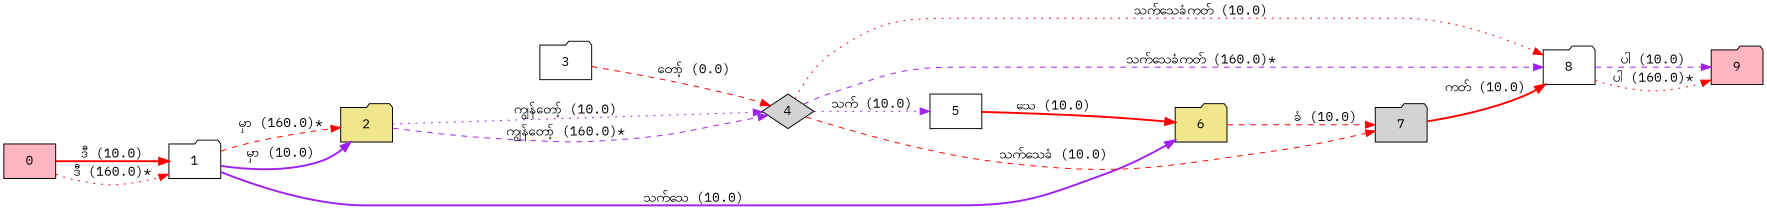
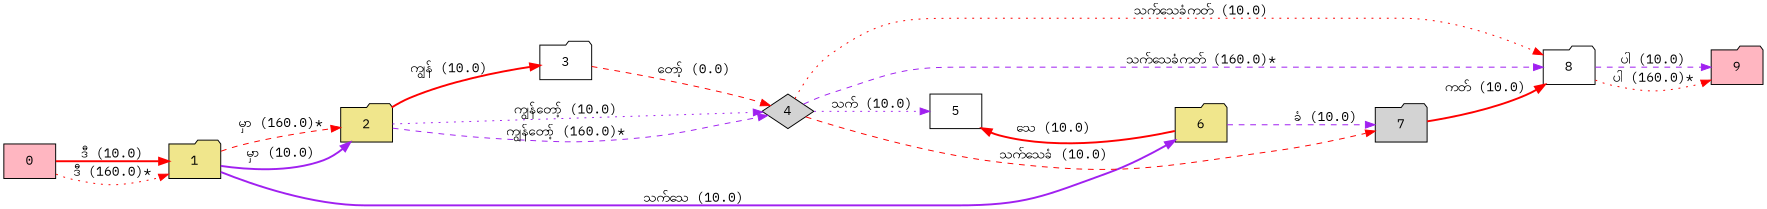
edge "2" -> "3": added, label "ကျွန် (10.0)"
edge "5" -> "6": reversed
edge "6" -> "7": color red -> purple
node "1": fillcolor white -> khaki
